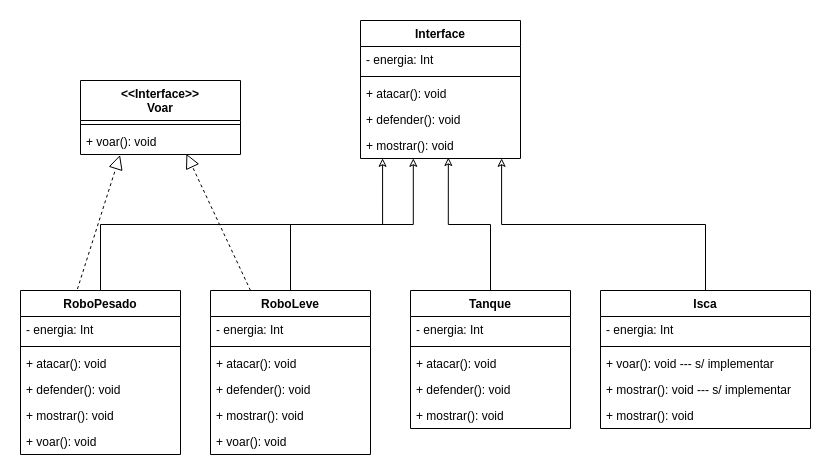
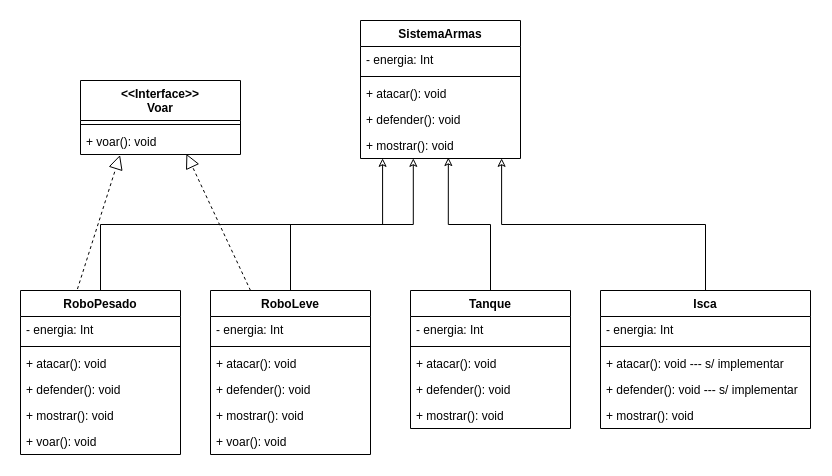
node "Interface": label "Interface" -> "SistemaArmas"
node "+ voar(): void --- s/ implementar": label "+ voar(): void --- s/ implementar" -> "+ atacar(): void --- s/ implementar"
node "+ mostrar(): void --- s/ implementar": label "+ mostrar(): void --- s/ implementar" -> "+ defender(): void --- s/ implementar"
